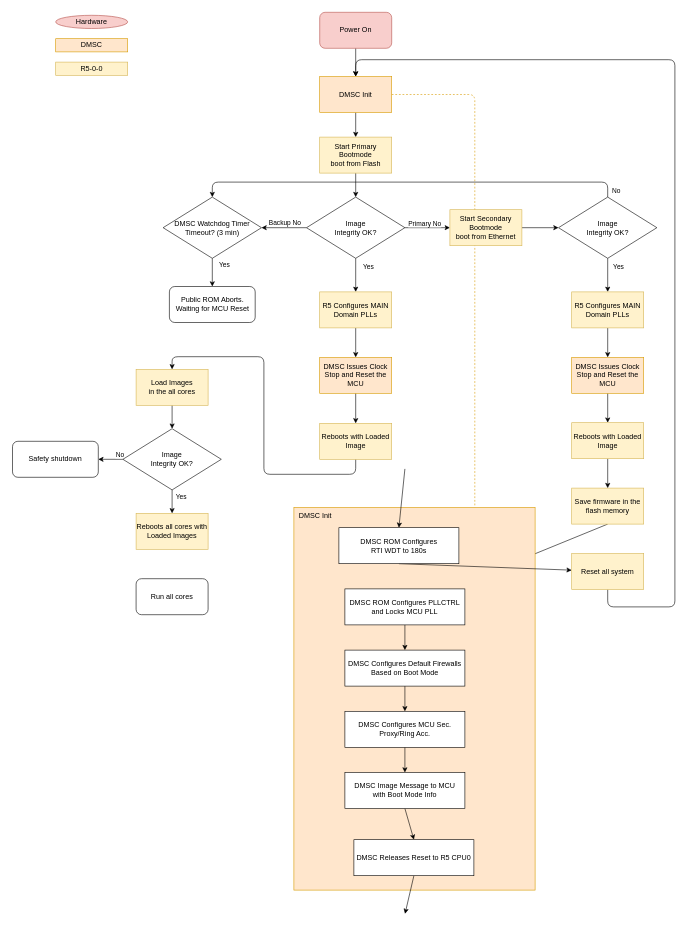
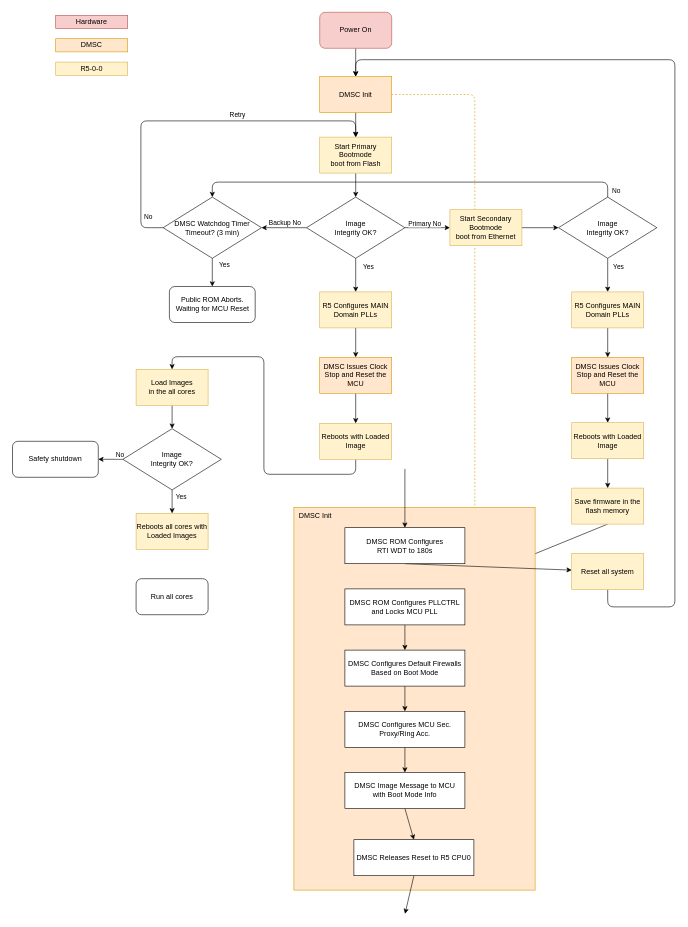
node "Hardware": shape ellipse -> rectangle
edge "DMSC Watchdog Timer Timeout? (3 min)" -> "Start Primary Bootmode boot from Flash": added, labels "No", "Retry"
node "DMSC ROM Configures RTI WDT to 180s": moved (399, 546) -> (405, 546)
